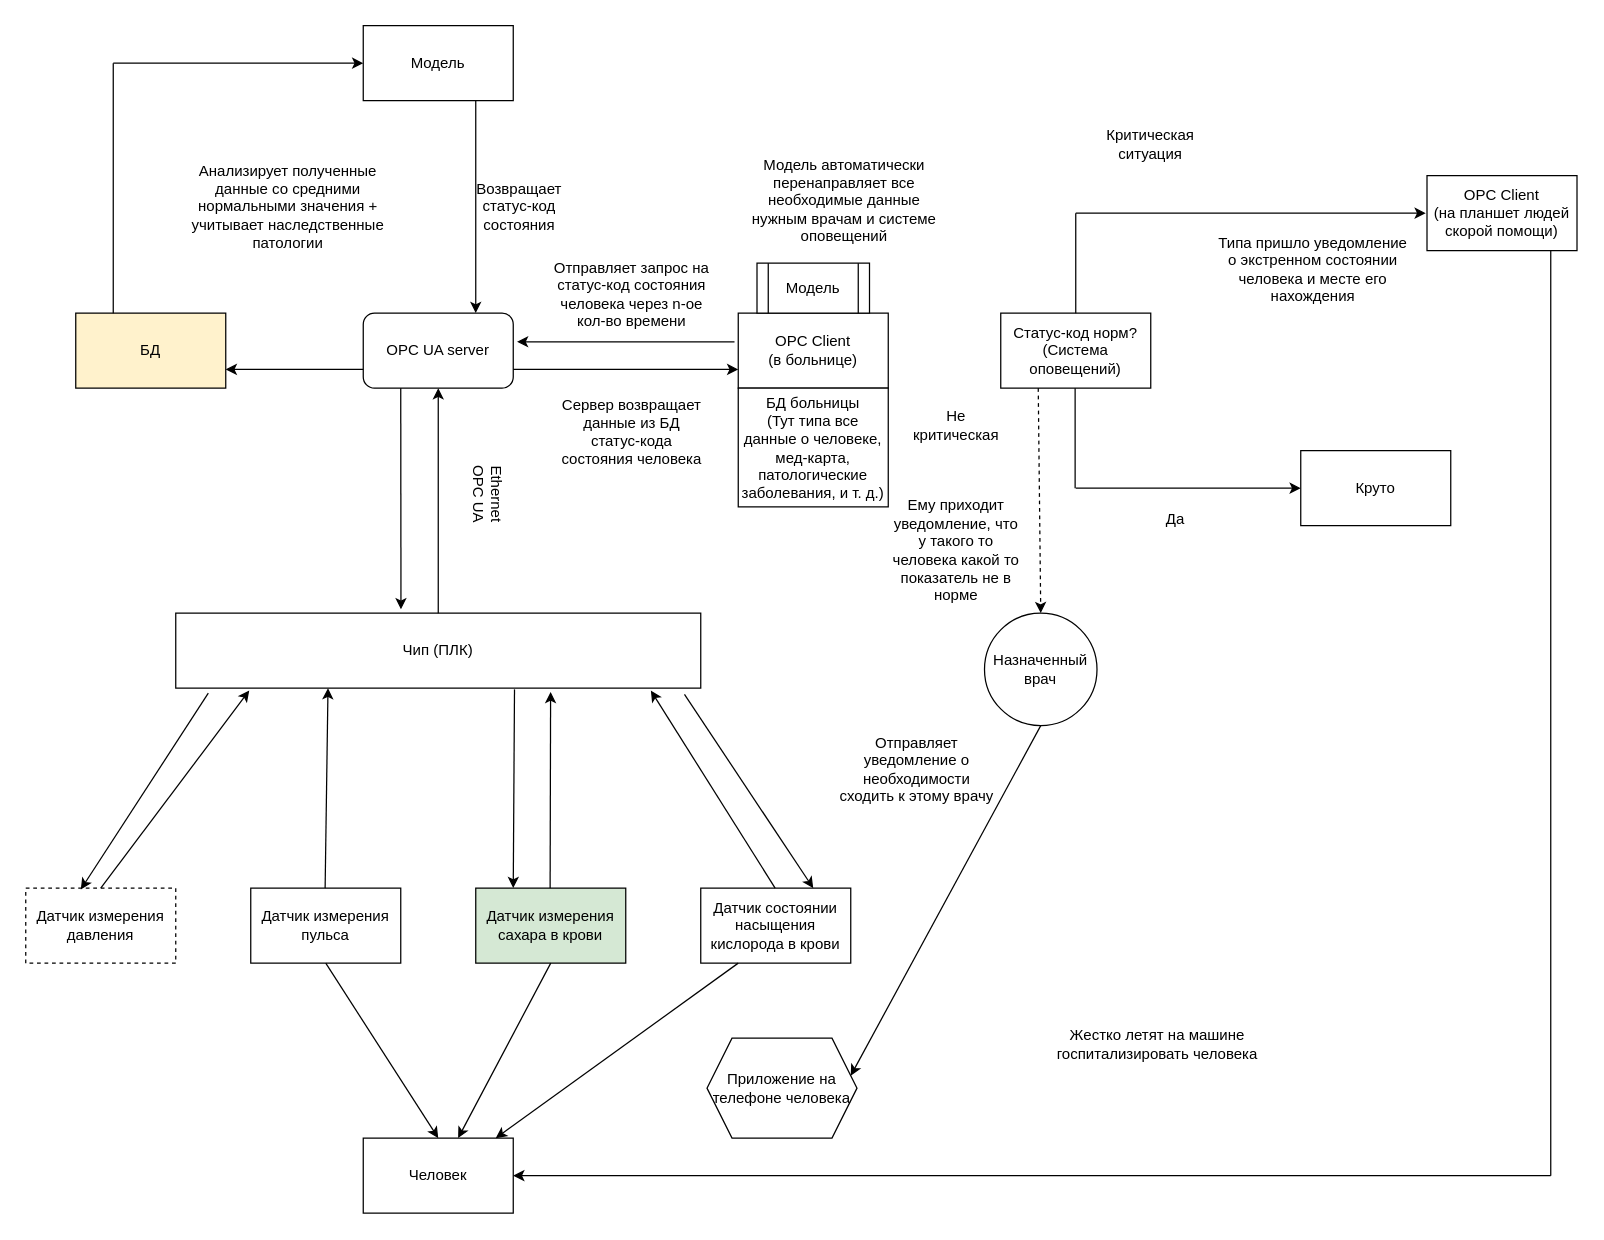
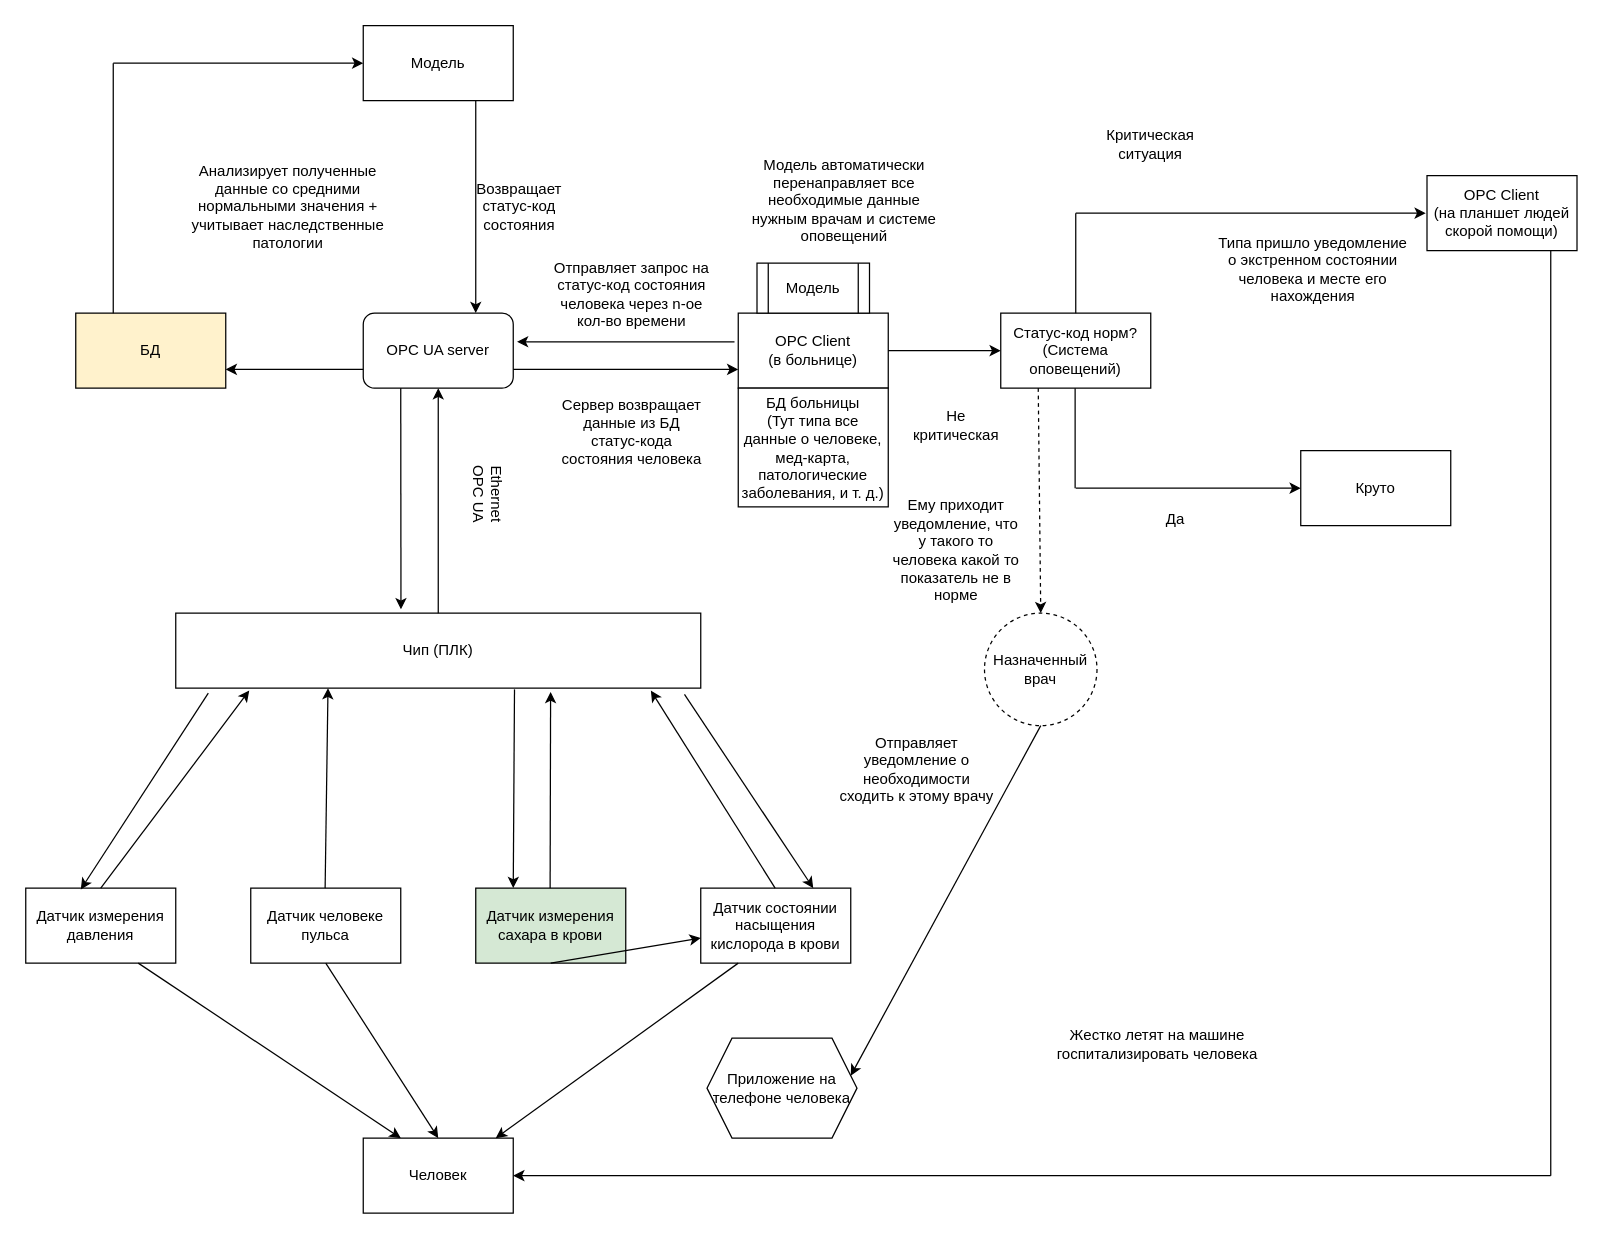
edge "OPC Client (в больнице)" -> "Статус-код норм? (Система оповещений)": added
node "Назначенный врач": style solid -> dashed
node "Датчик измерения давления": style dashed -> solid
node "Датчик измерения пульса": label "Датчик измерения пульса" -> "Датчик человеке пульса"
edge "Датчик измерения сахара в крови" -> "Человек": now "Датчик измерения сахара в крови" -> "Датчик состоянии насыщения кислорода в крови"
edge "Датчик измерения давления" -> "Человек": added
